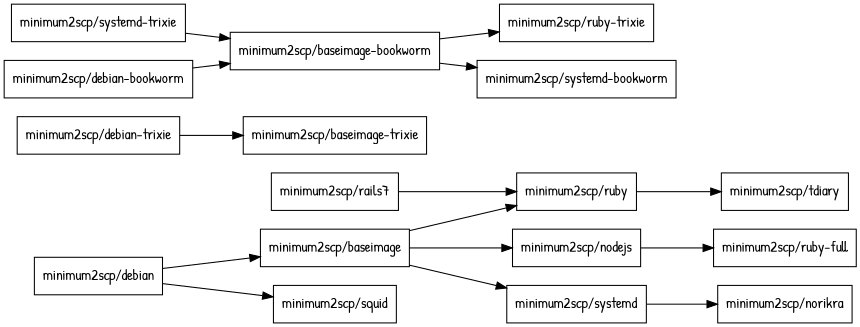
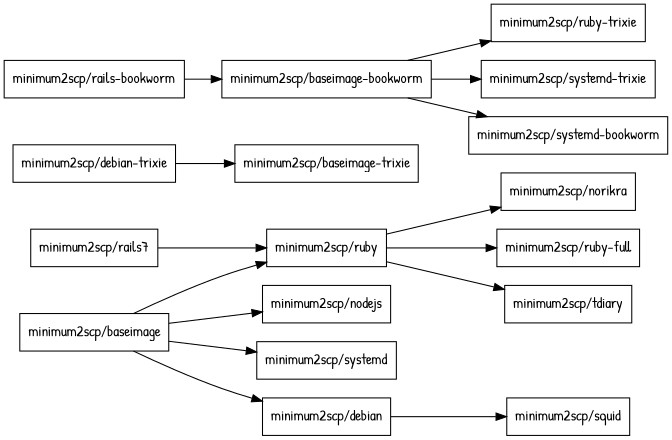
edge "minimum2scp/systemd-trixie" -> "minimum2scp/baseimage-bookworm": reversed
node "minimum2scp/debian-bookworm": label "minimum2scp/debian-bookworm" -> "minimum2scp/rails-bookworm"
edge "minimum2scp/nodejs" -> "minimum2scp/ruby-full": now "minimum2scp/ruby" -> "minimum2scp/ruby-full"
edge "minimum2scp/debian" -> "minimum2scp/baseimage": reversed
edge "minimum2scp/systemd" -> "minimum2scp/norikra": now "minimum2scp/ruby" -> "minimum2scp/norikra"
